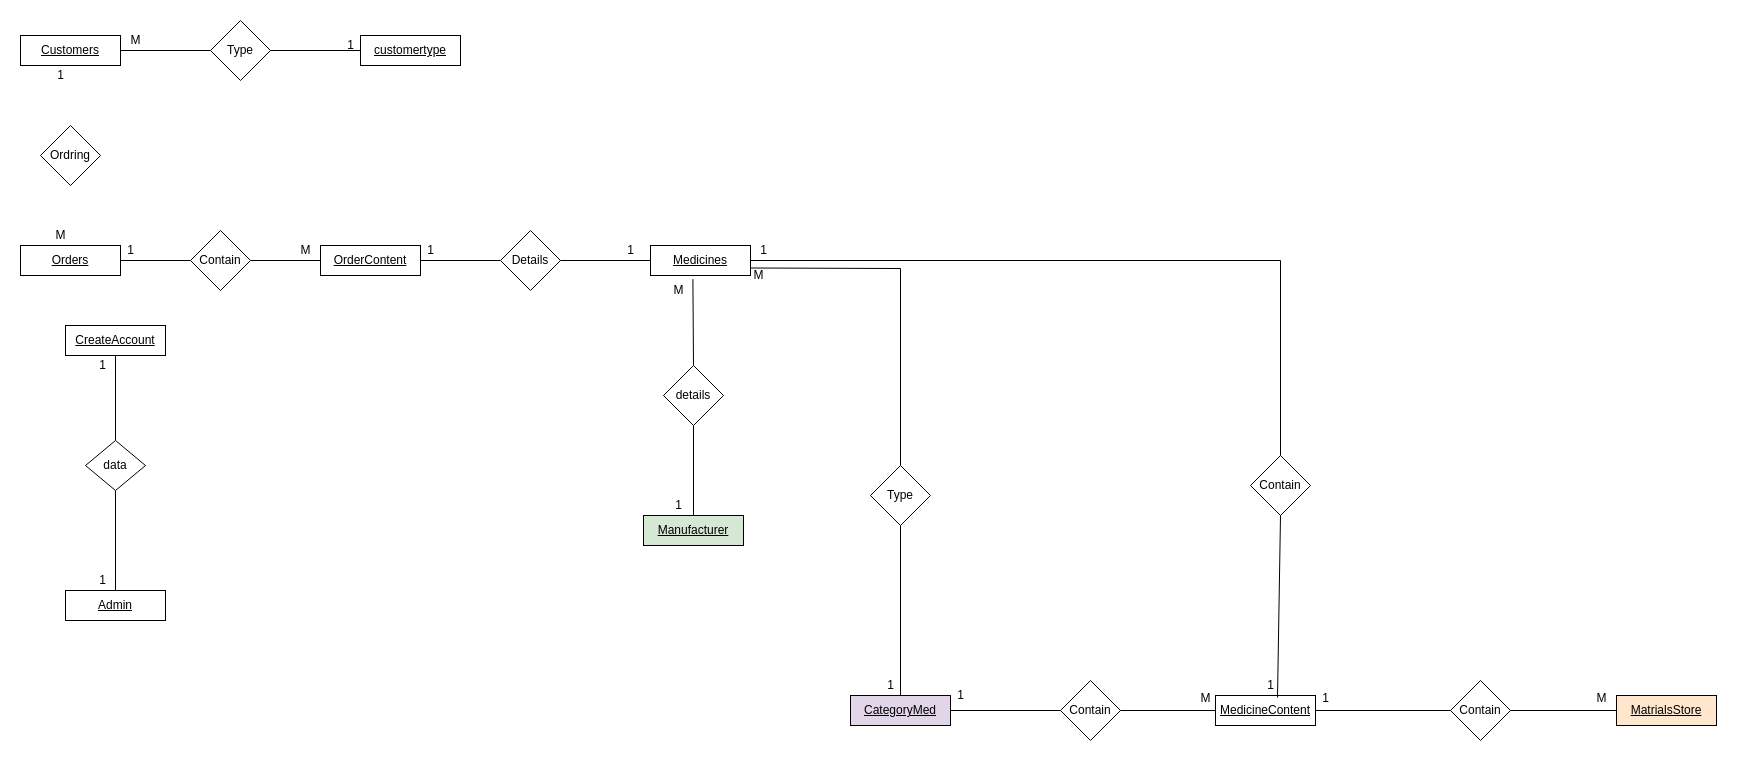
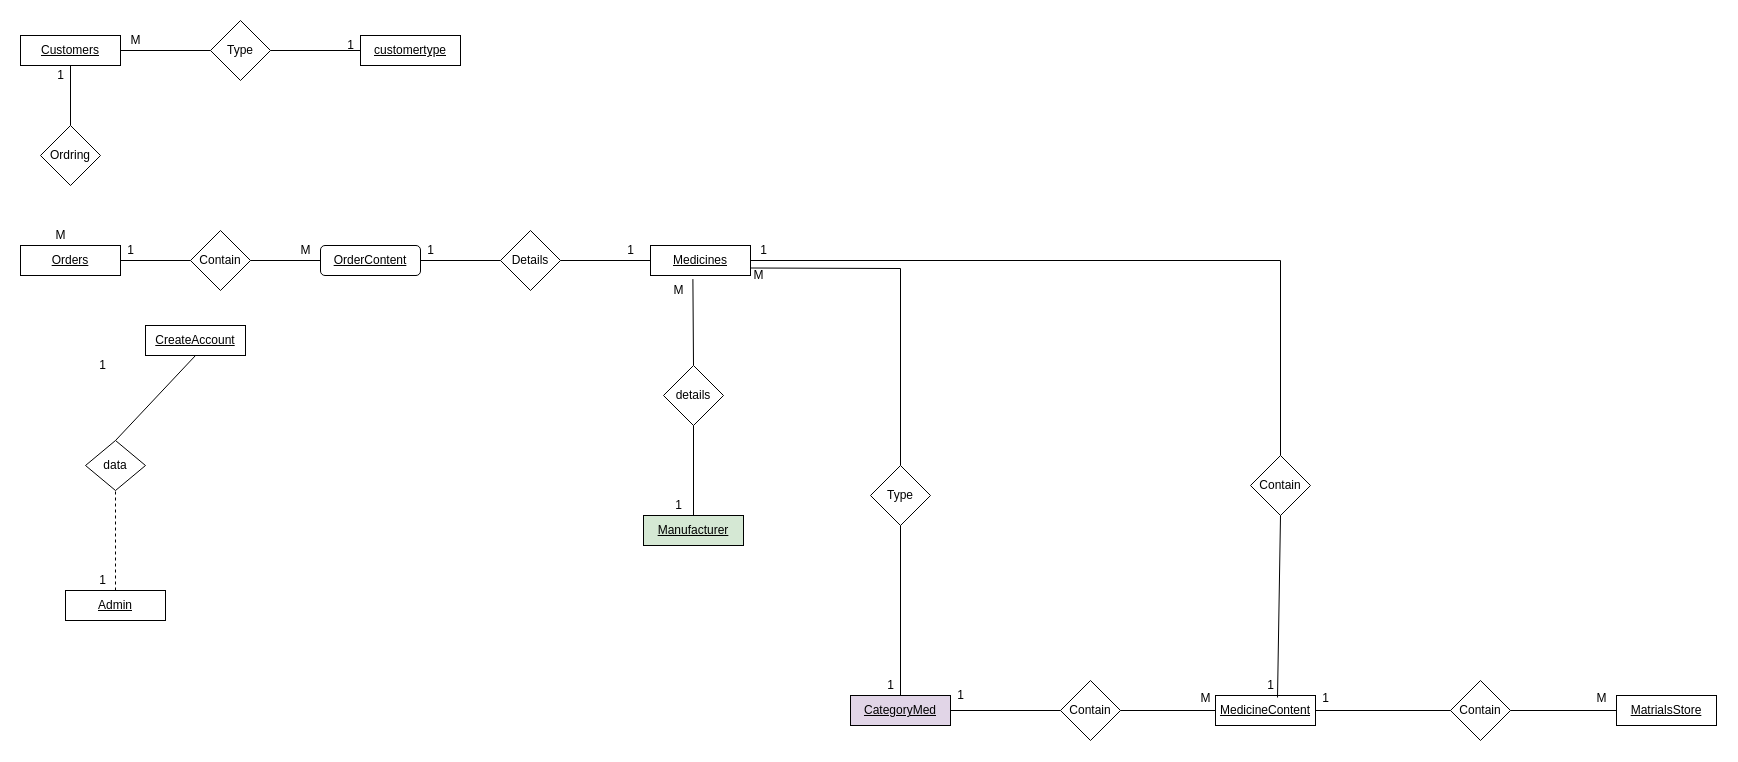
edge "Customers" -- "Ordring": added
node "OrderContent": shape rectangle -> rounded rectangle
node "CreateAccount": moved (116, 341) -> (196, 341)
edge "data" -- "Admin": style solid -> dashed
node "MatrialsStore": fillcolor #ffe6cc -> #ffffff
